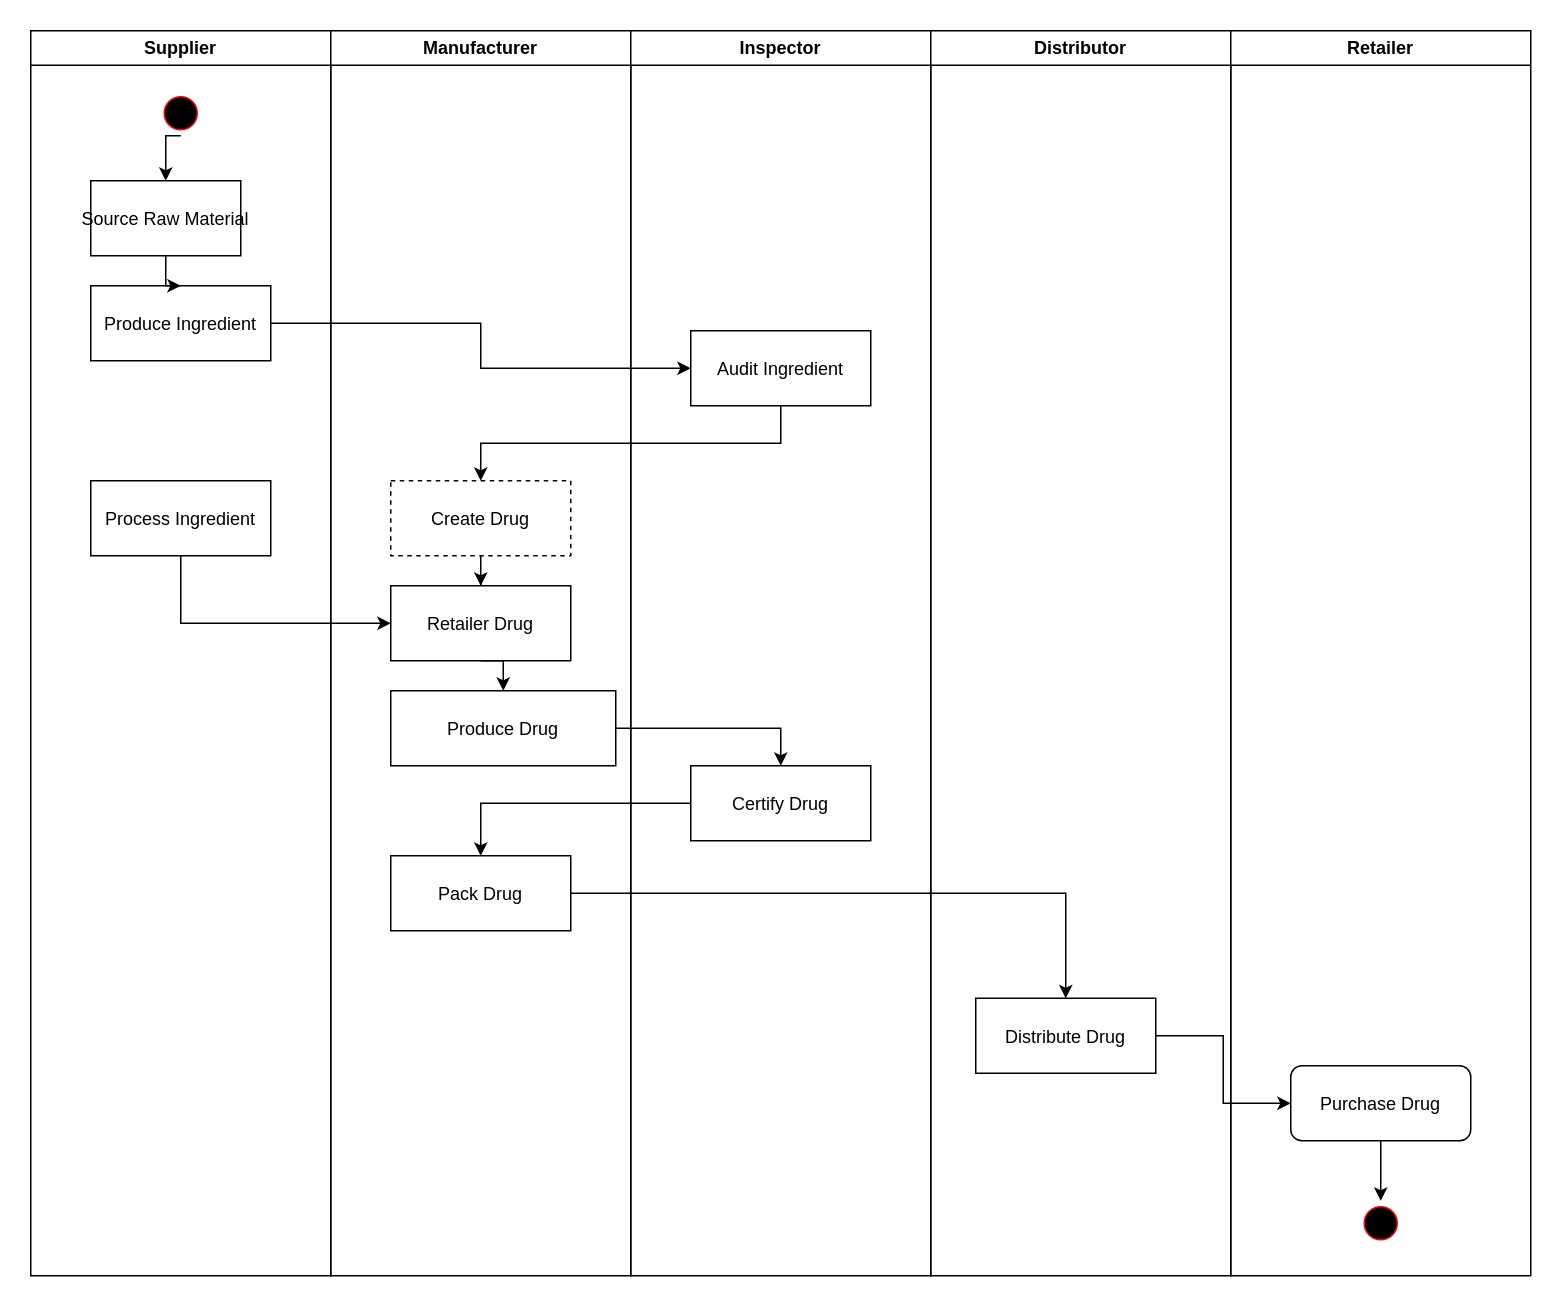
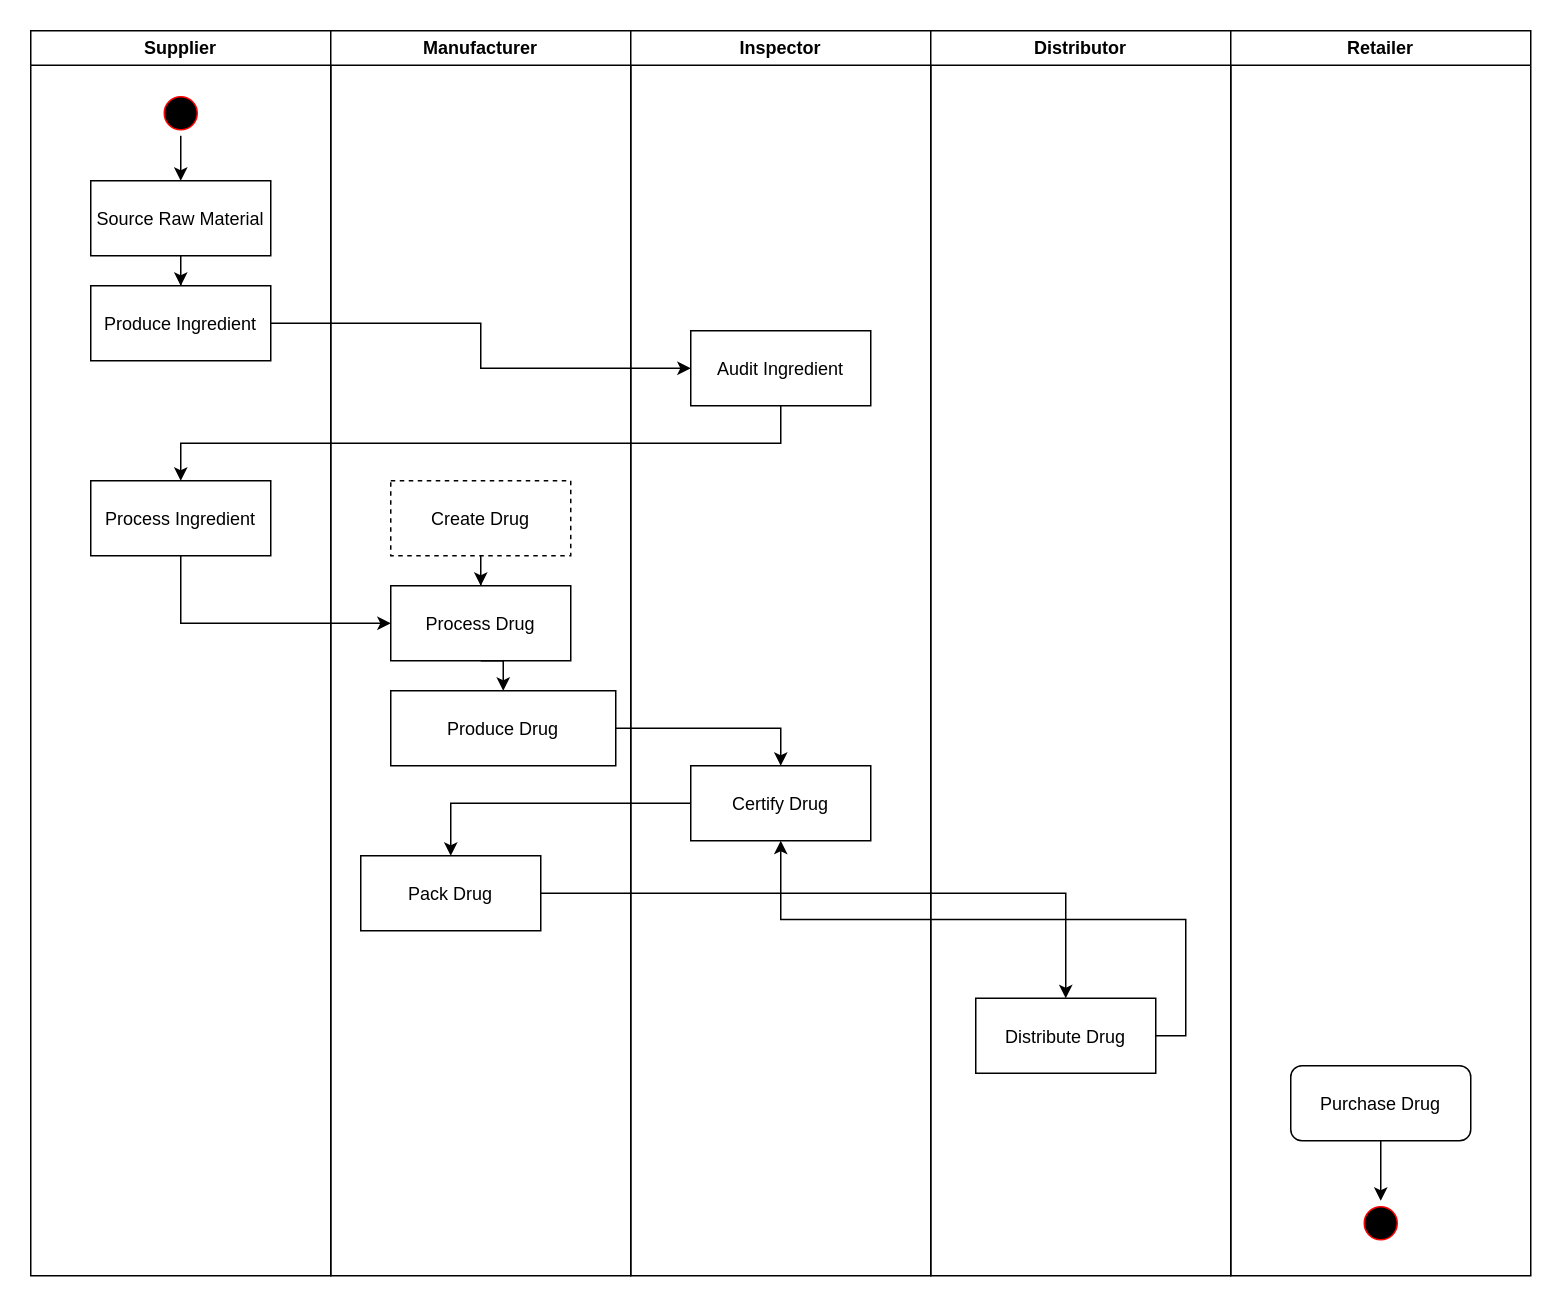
node "Source Raw Material": size 150x75 -> 180x75
edge "Audit Ingredient" -> "Create Drug": now "Audit Ingredient" -> "Process Ingredient"
node "Retailer Drug": label "Retailer Drug" -> "Process Drug"
node "Pack Drug": moved (481, 893) -> (451, 893)
edge "Distribute Drug" -> "Purchase Drug": now "Distribute Drug" -> "Certify Drug"
